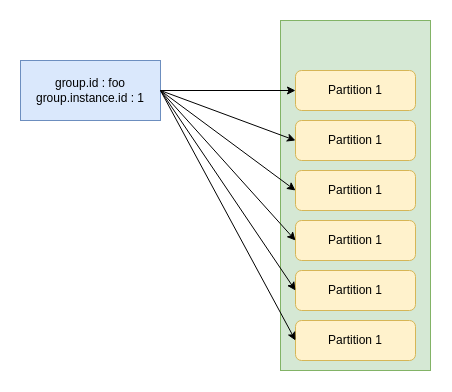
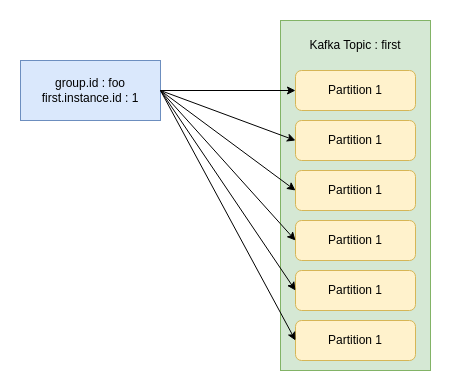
node "Kafka Topic : first": added
node "group.id : foo group.instance.id : 1": label "group.id : foo group.instance.id : 1" -> "group.id : foo first.instance.id : 1"
